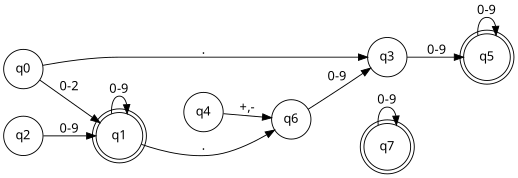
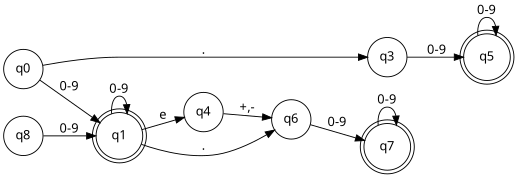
edge "q0" -> "q1": label "0-2" -> "0-9"
edge "q6" -> "q3": now "q6" -> "q7"
edge "q1" -> "q4": added, label "e"
node "q2": label "q2" -> "q8"
